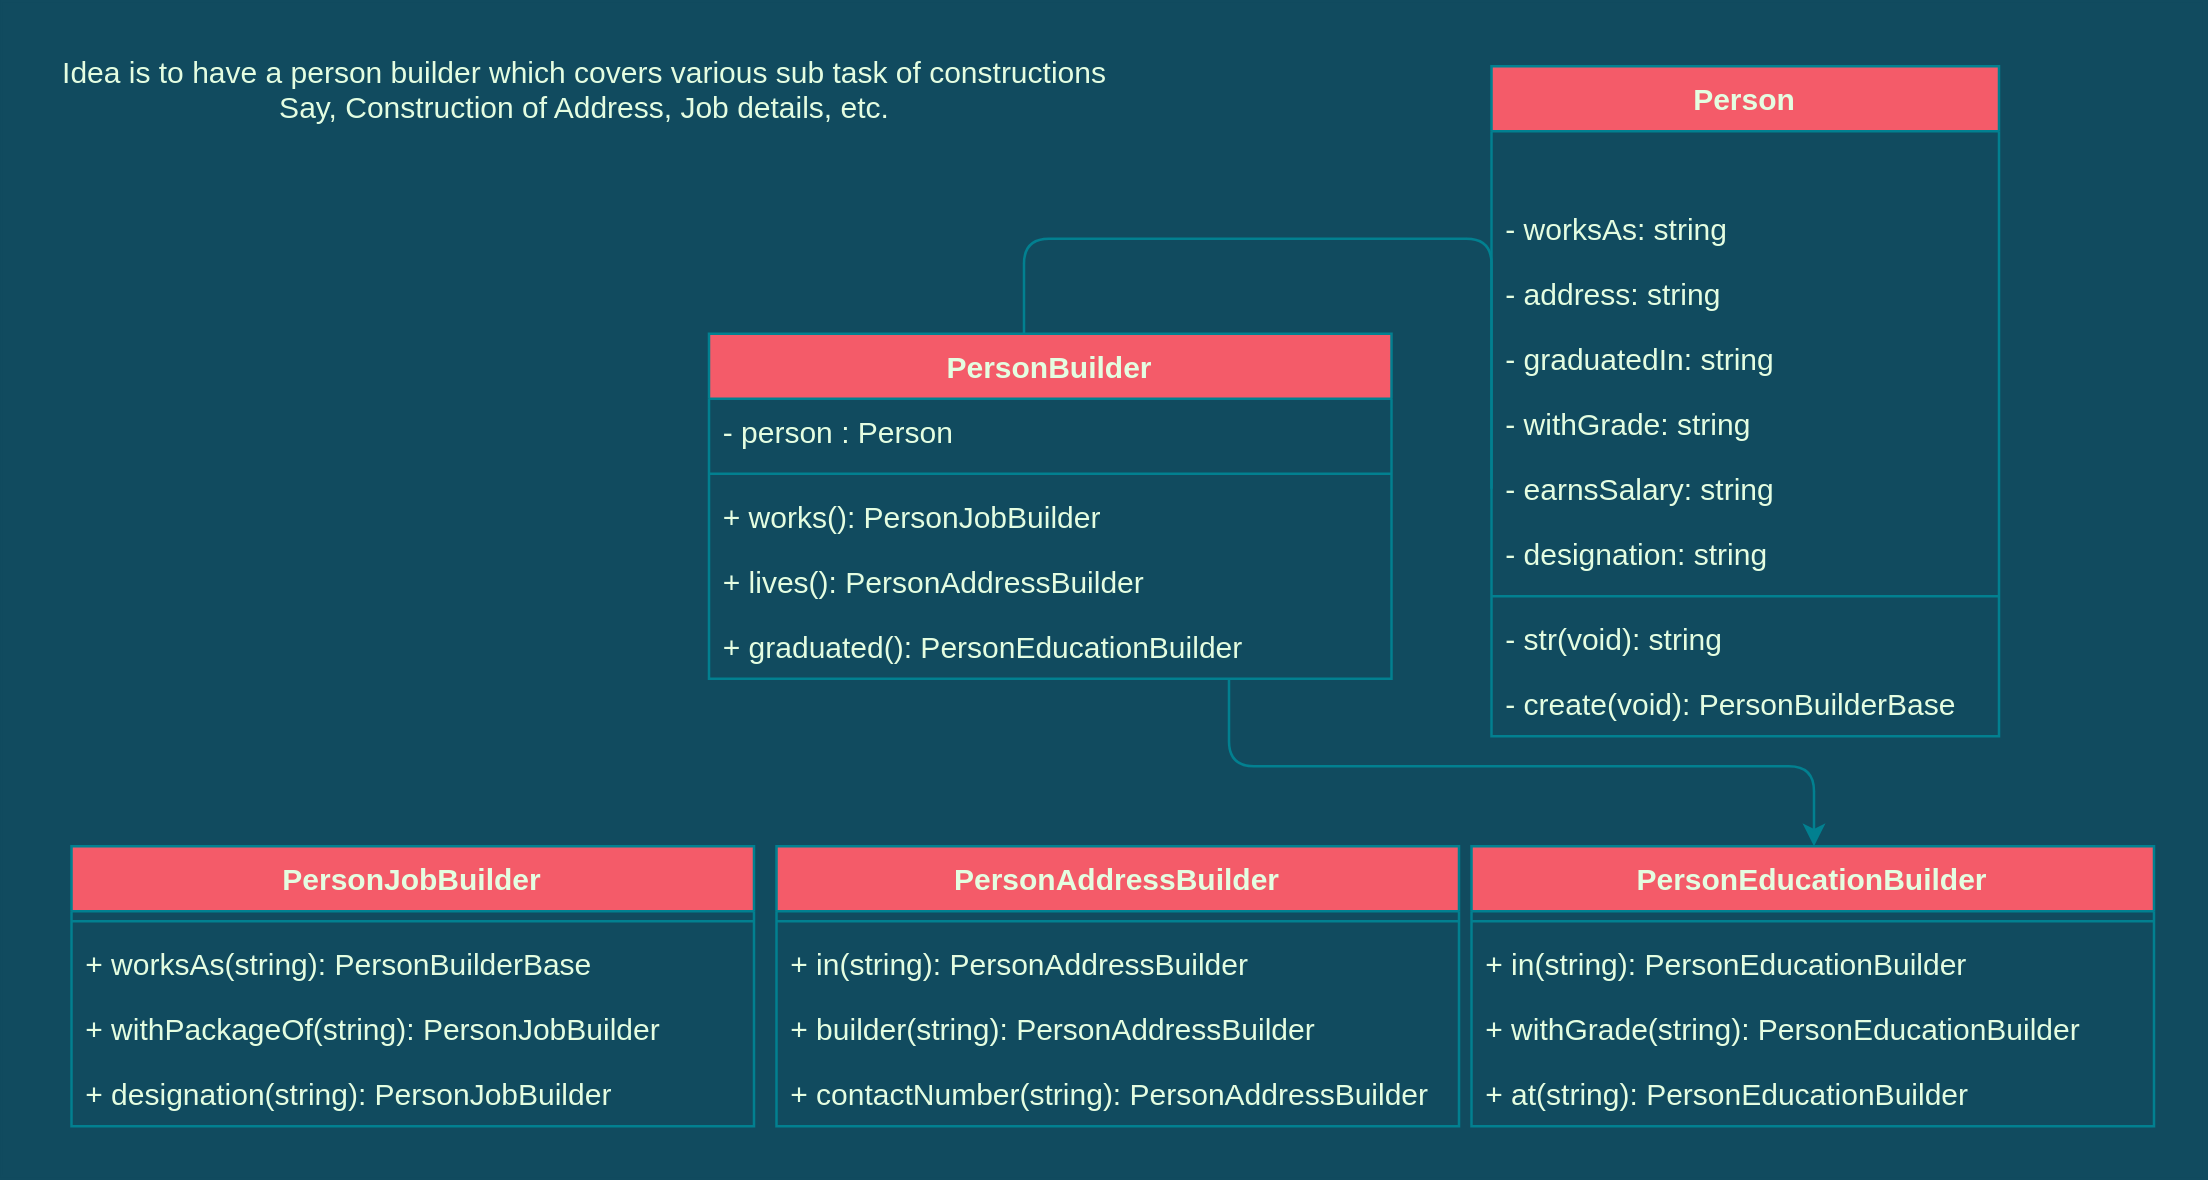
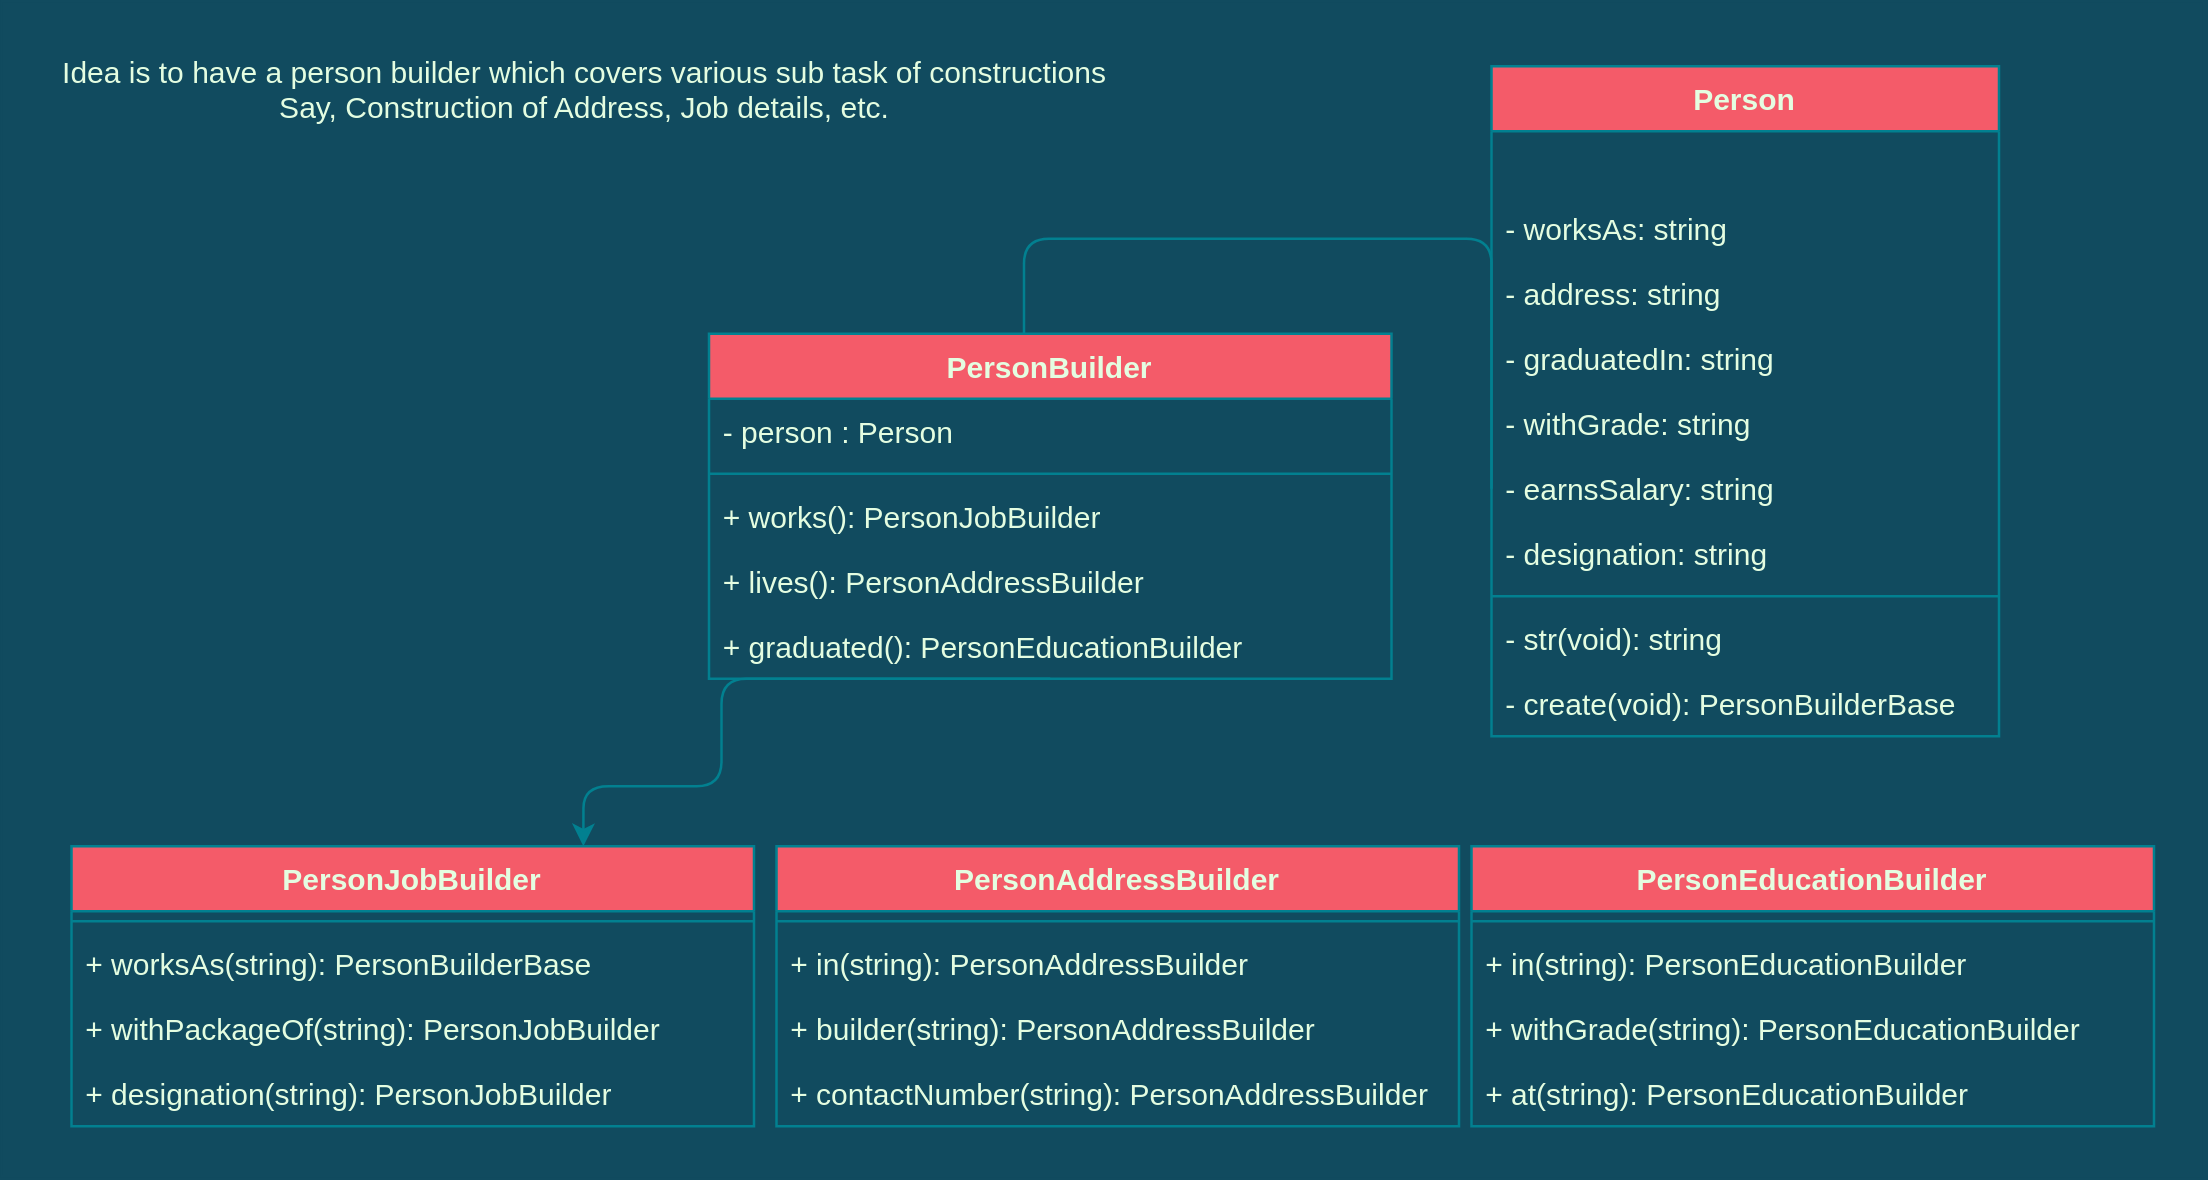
edge "PersonBuilder" -> "PersonEducationBuilder": removed
edge "PersonBuilder" -> "PersonJobBuilder": added
